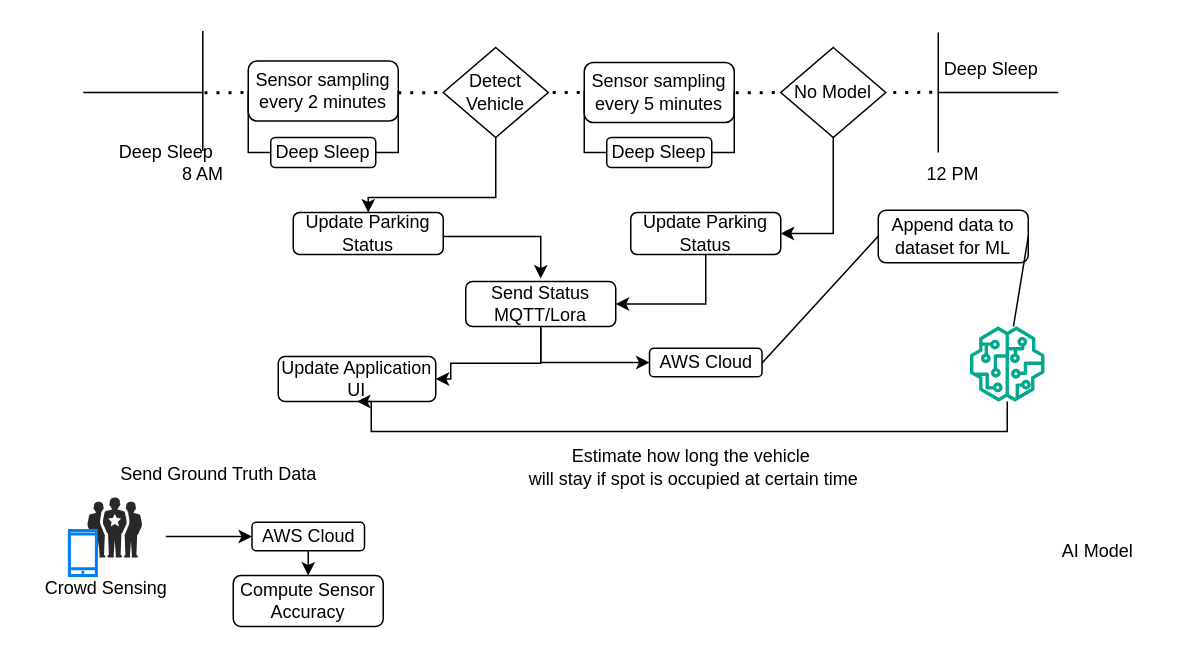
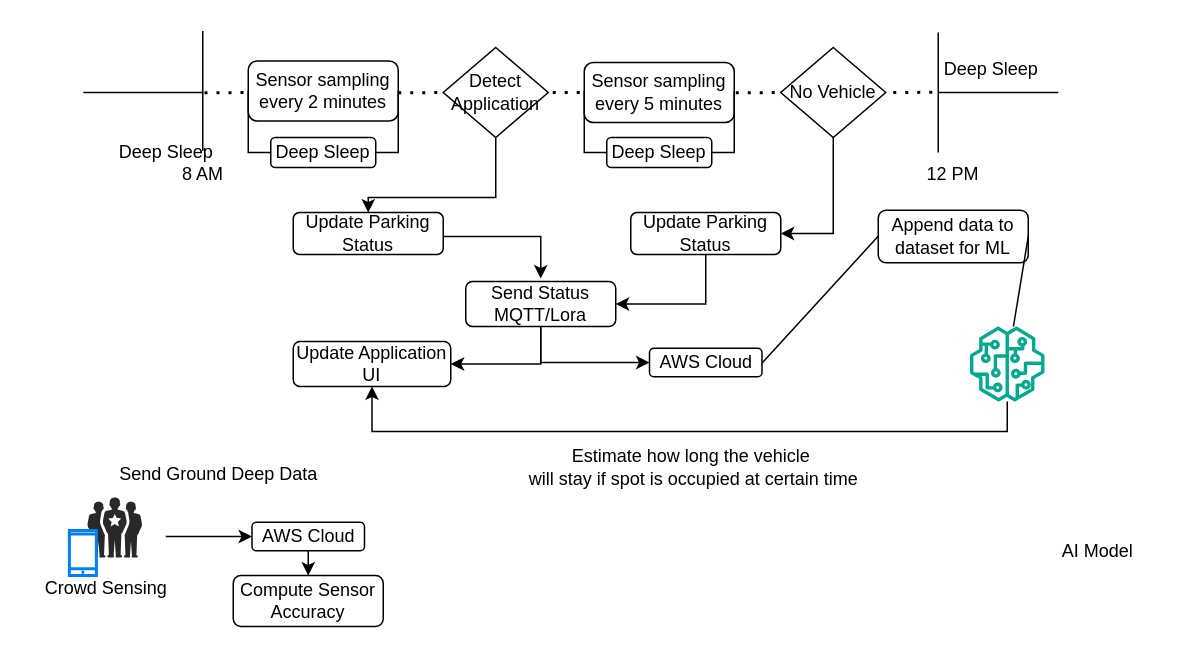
node "Detect Vehicle": label "Detect Vehicle" -> "Detect Application"
node "No Model": label "No Model" -> "No Vehicle"
node "Update Application UI": moved (357, 379) -> (372, 364)
node "Send Ground Truth Data": label "Send Ground Truth Data" -> "Send Ground Deep Data"
